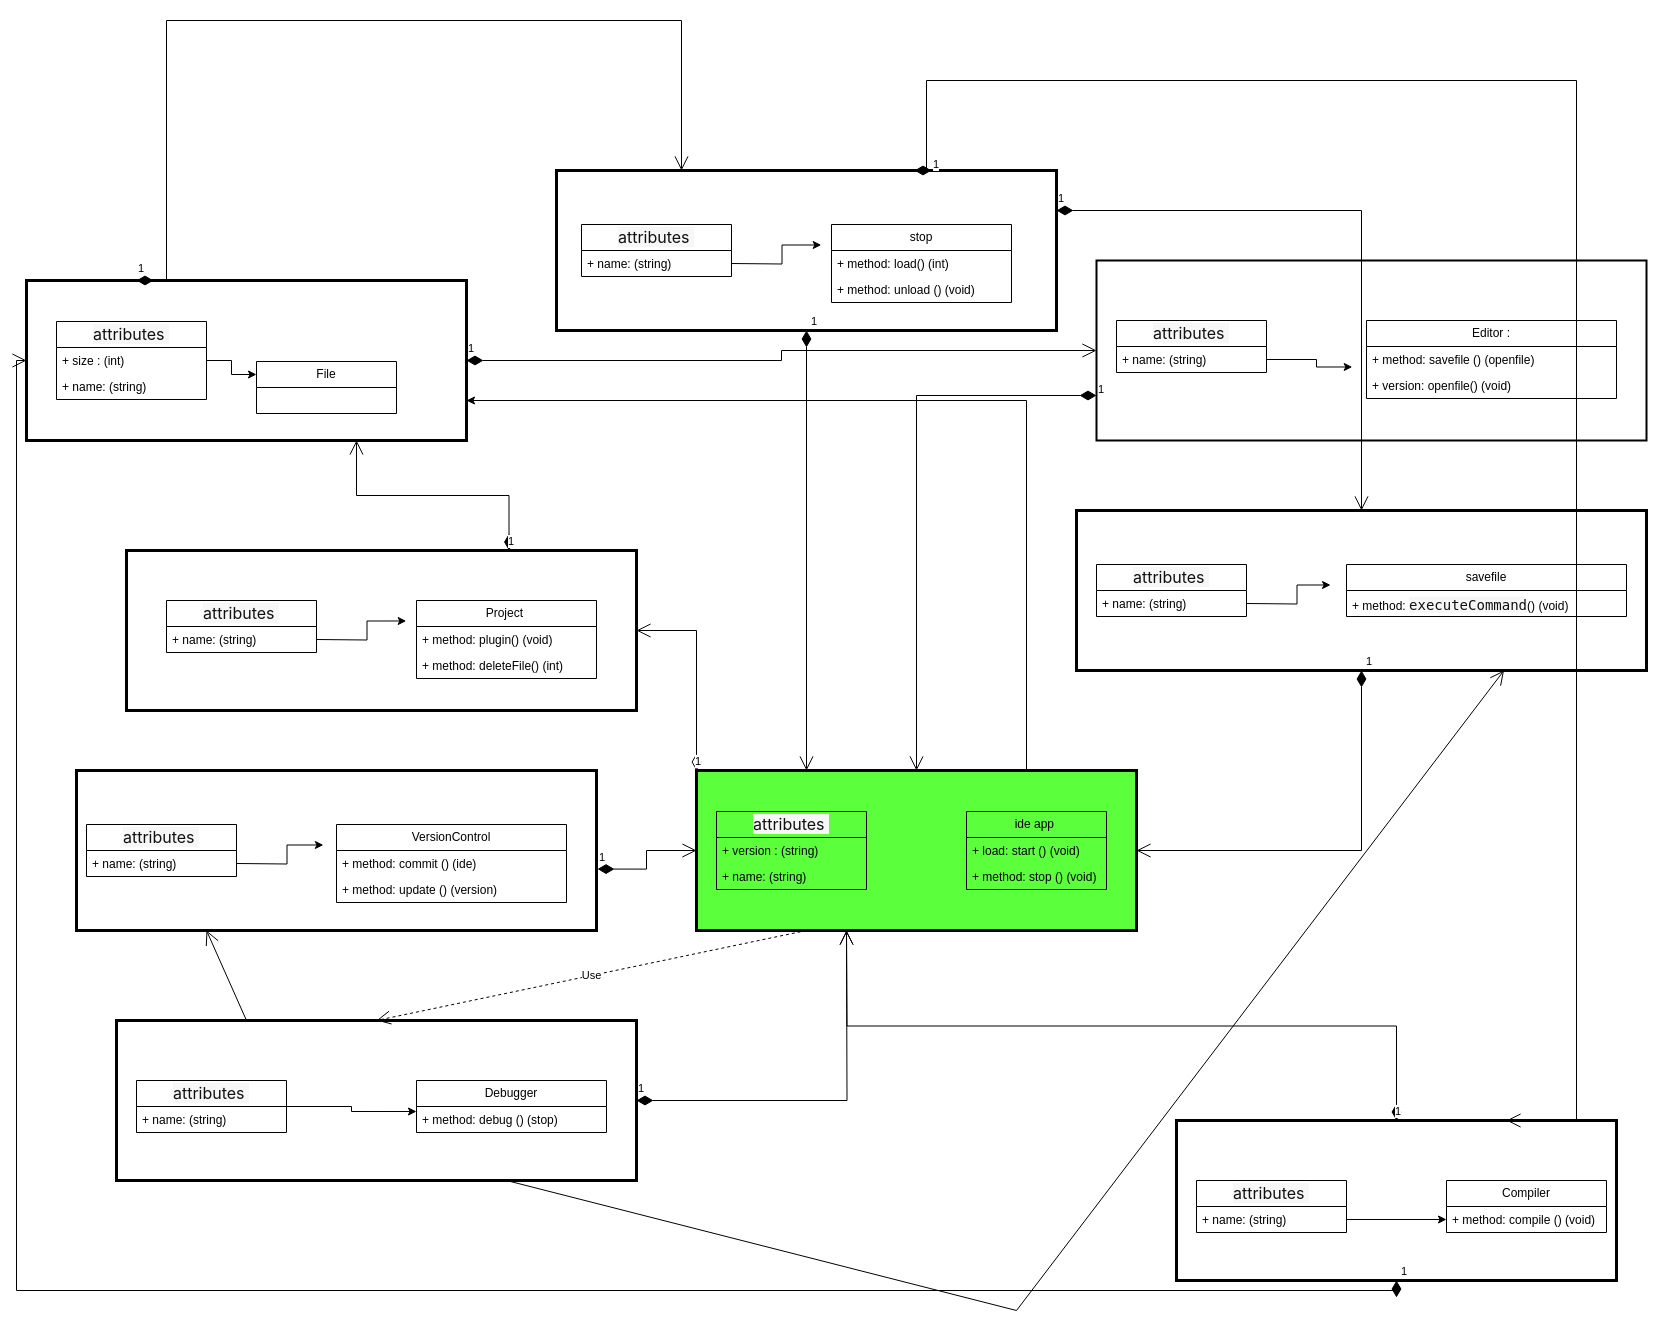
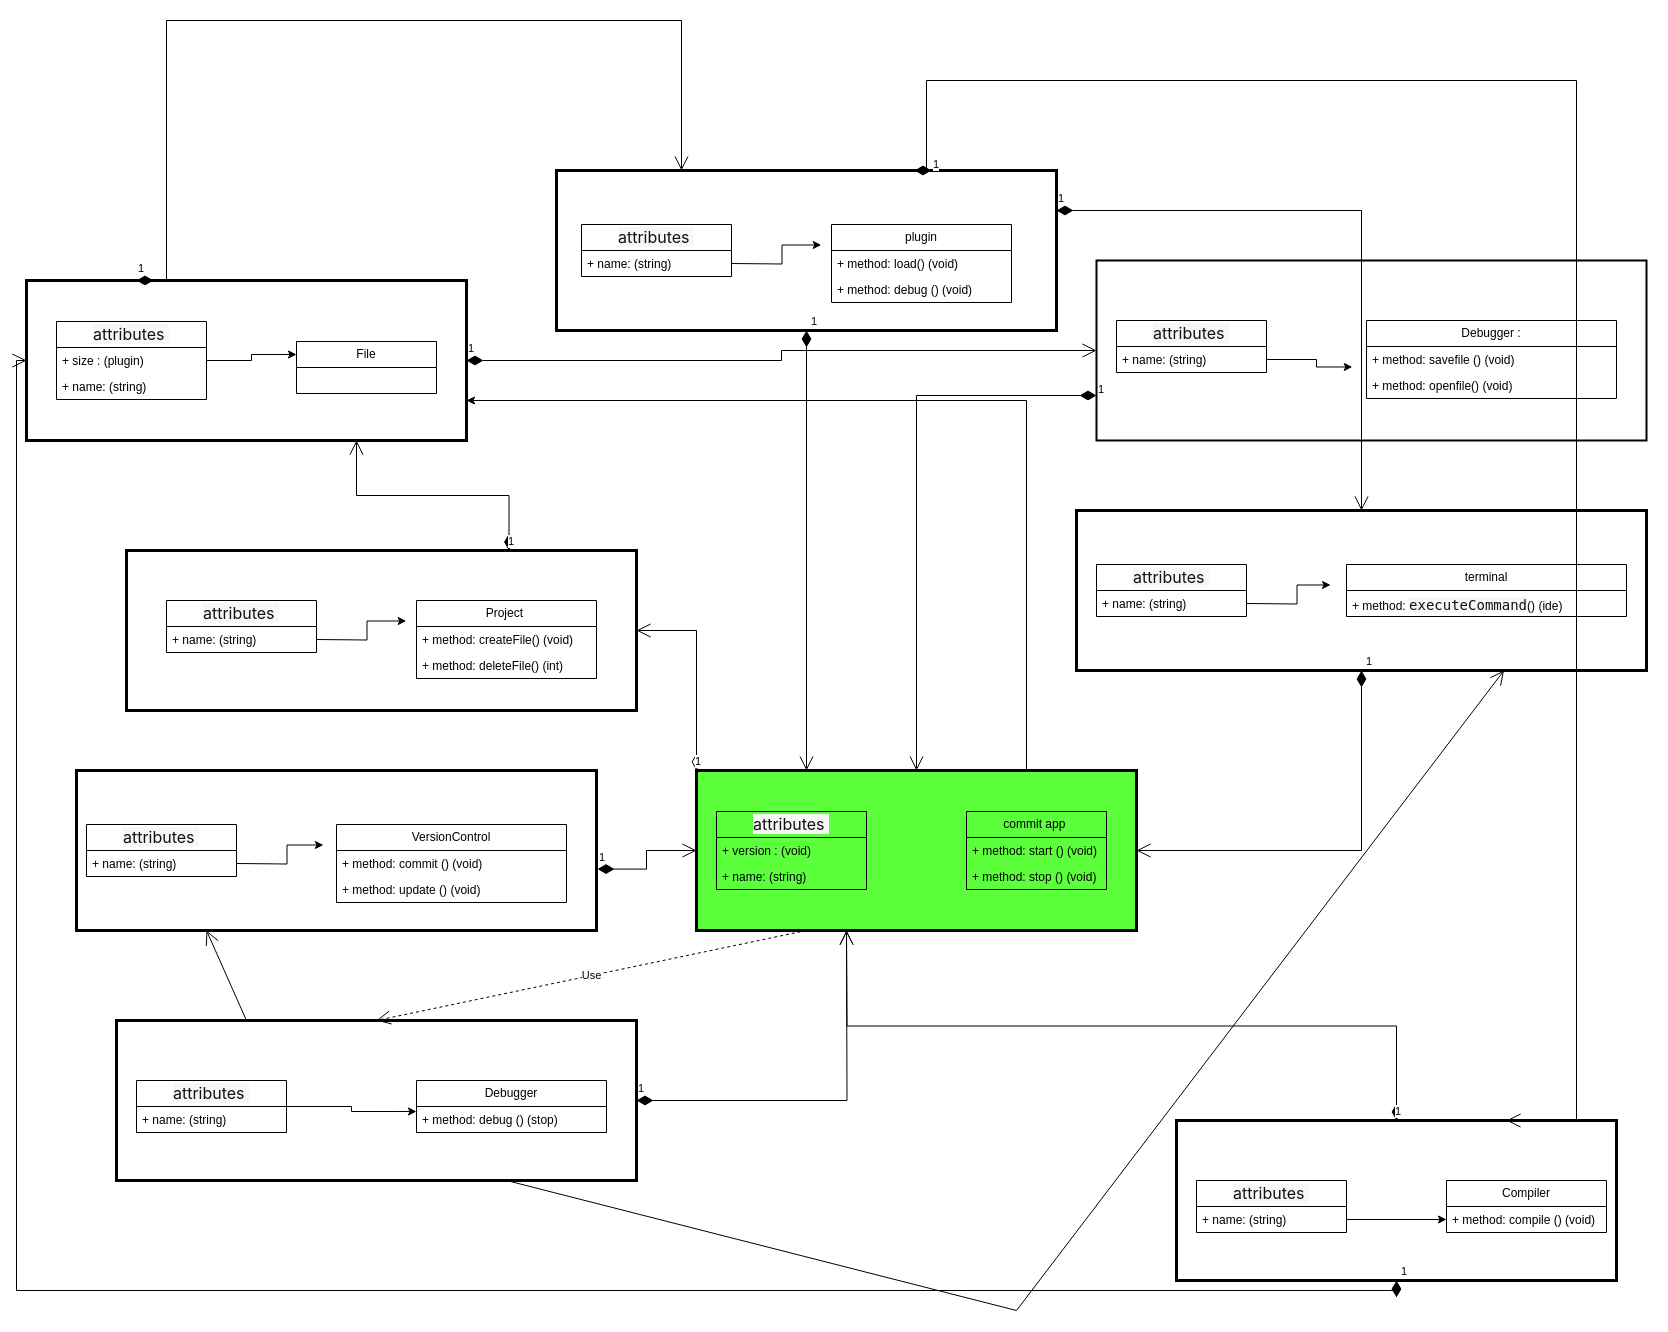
node "stop": label "stop" -> "plugin"
node "+ method: load() (int)": label "+ method: load() (int)" -> "+ method: load() (void)"
node "+ method: unload () (void)": label "+ method: unload () (void)" -> "+ method: debug () (void)"
node "Editor :": label "Editor :" -> "Debugger :"
node "+ method: savefile () (openfile)": label "+ method: savefile () (openfile)" -> "+ method: savefile () (void)"
node "+ size : (int)": label "+ size : (int)" -> "+ size : (plugin)"
node "+ version: openfile() (void)": label "+ version: openfile() (void)" -> "+ method: openfile() (void)"
node "File": moved (327, 388) -> (367, 368)
node "savefile": label "savefile" -> "terminal"
node "+ method: executeCommand() (void)": label "+ method: executeCommand() (void)" -> "+ method: executeCommand() (ide)"
node "+ method: plugin() (void)": label "+ method: plugin() (void)" -> "+ method: createFile() (void)"
node "ide app": label "ide app" -> "commit app"
node "+ version : (string)": label "+ version : (string)" -> "+ version : (void)"
node "+ load: start () (void)": label "+ load: start () (void)" -> "+ method: start () (void)"
node "+ method: commit () (ide)": label "+ method: commit () (ide)" -> "+ method: commit () (void)"
node "+ method: update () (version)": label "+ method: update () (version)" -> "+ method: update () (void)"
